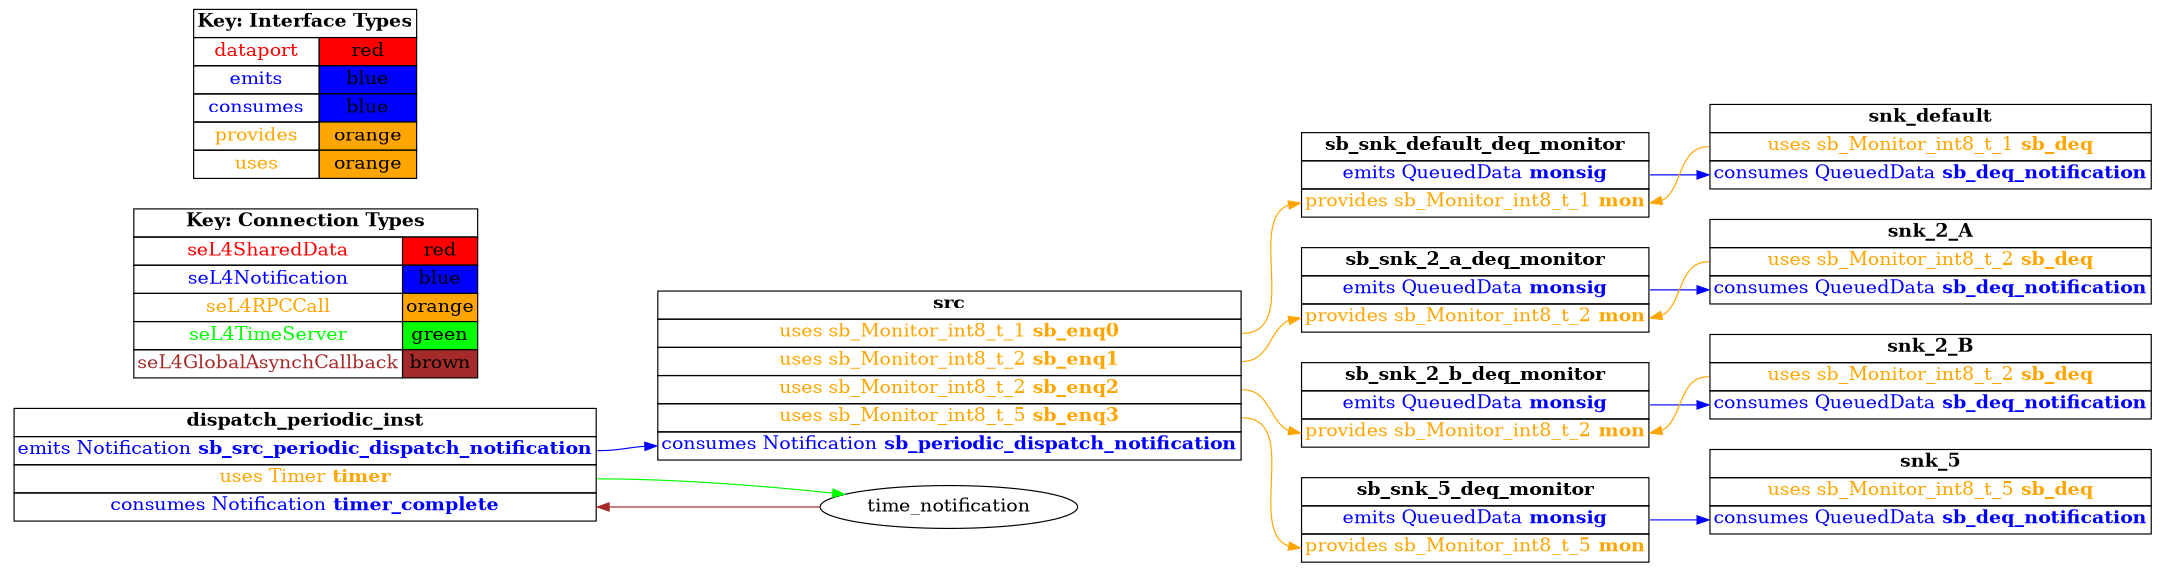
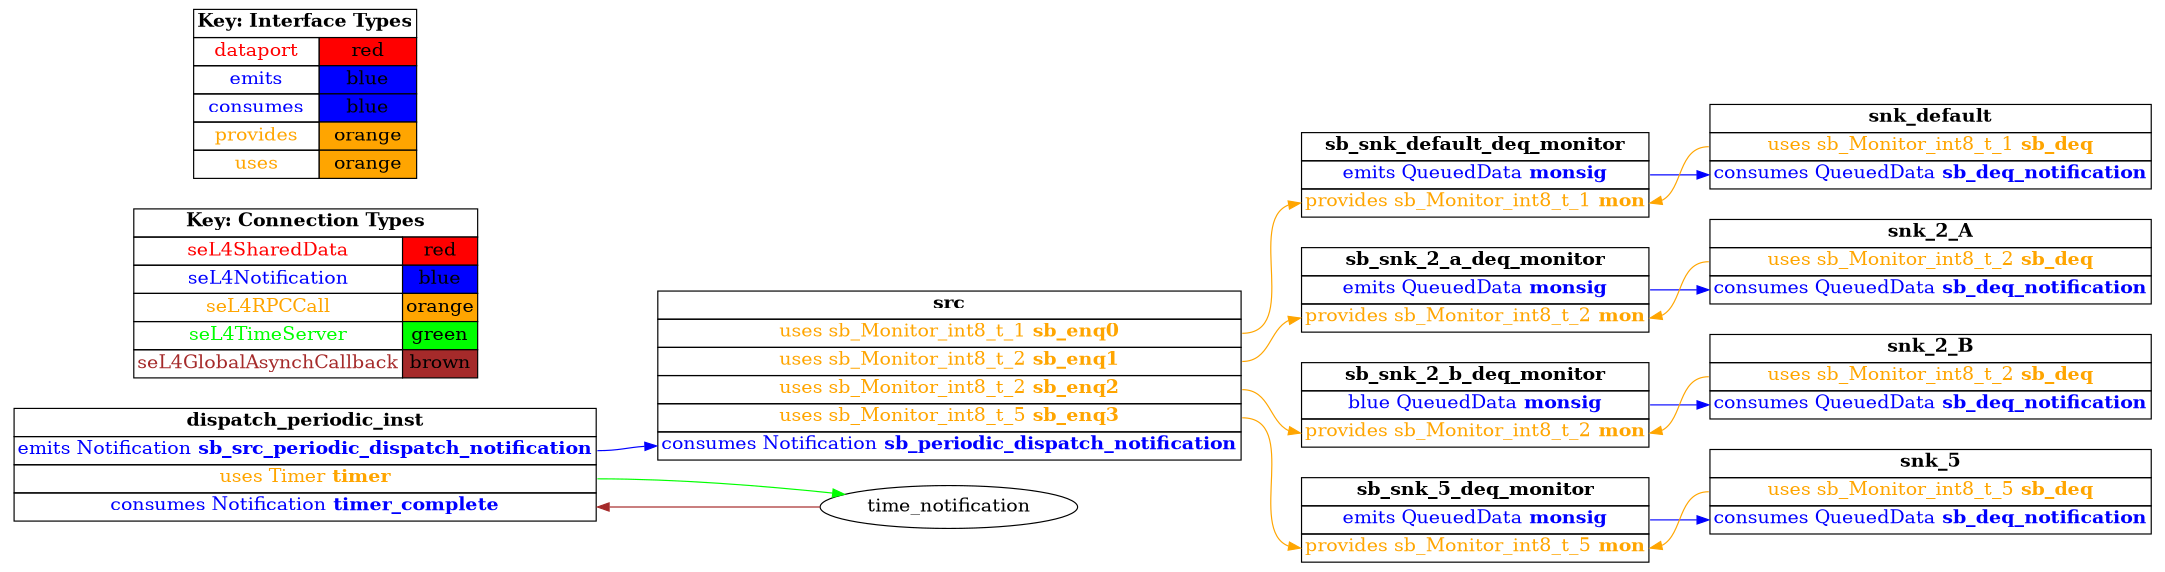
node "sb_snk_2_b_deq_monitor": text "emits QueuedData" -> "blue QueuedData"
edge "snk_5" -> "sb_snk_5_deq_monitor": added
